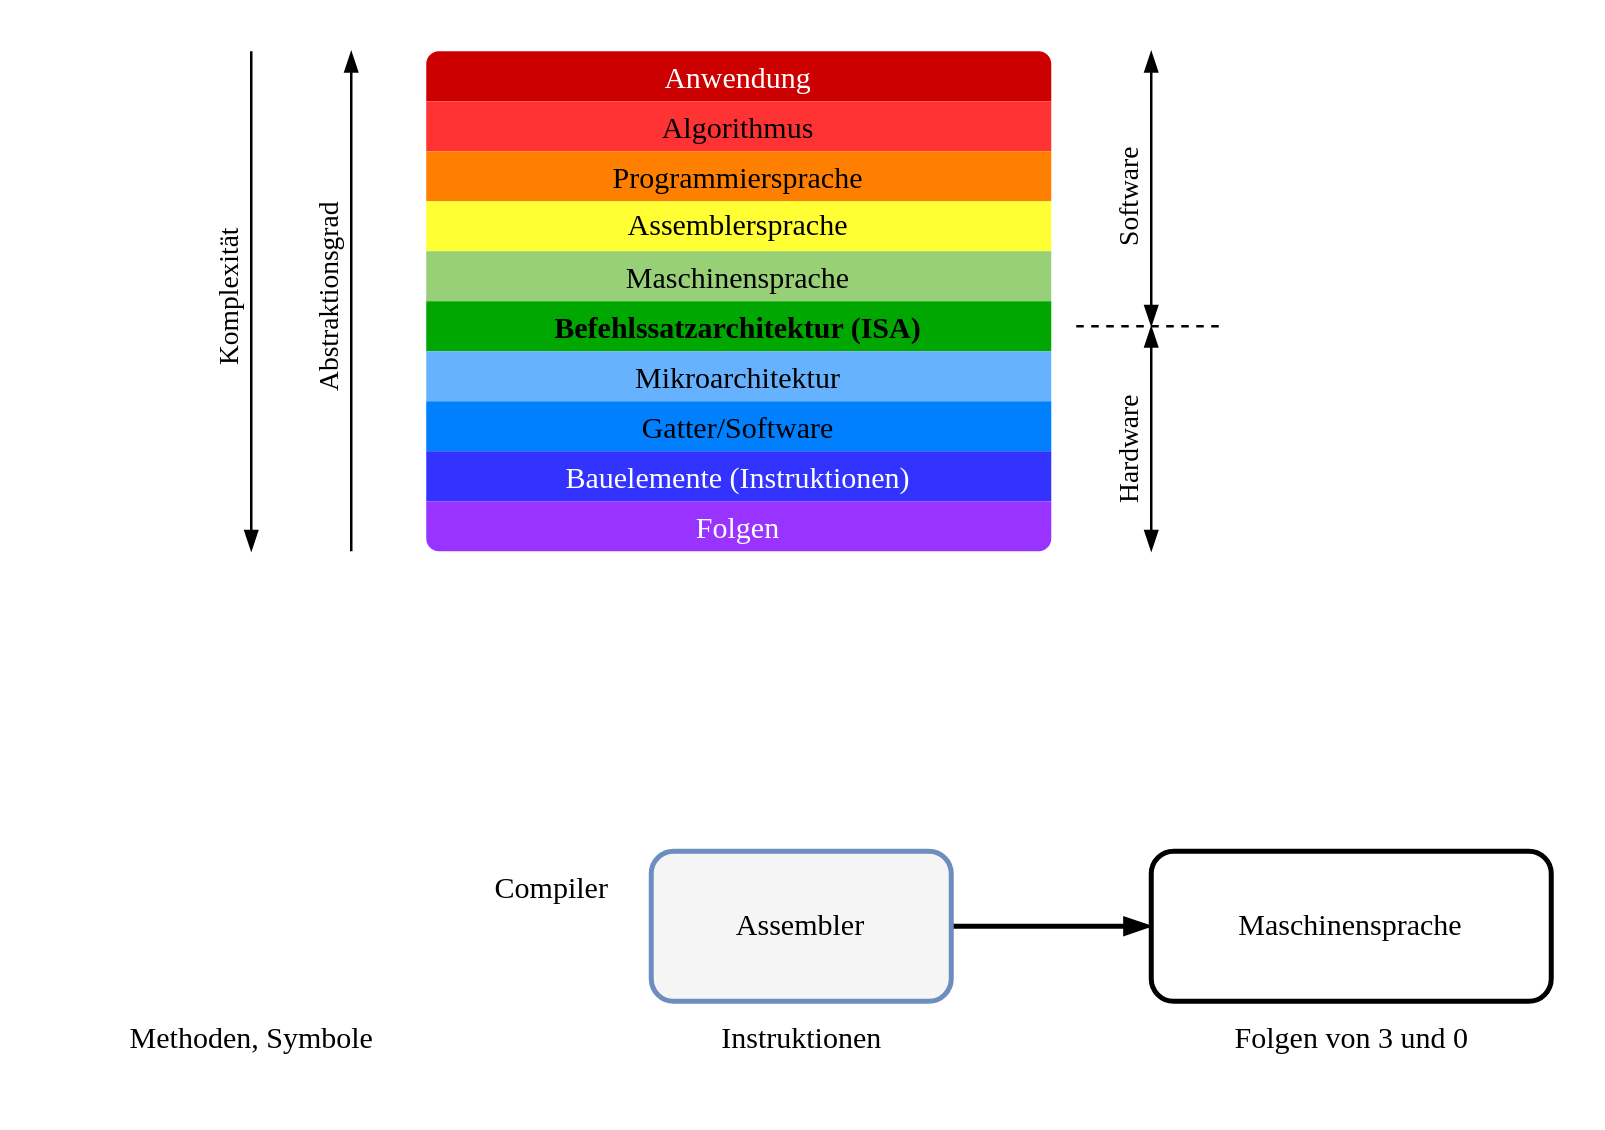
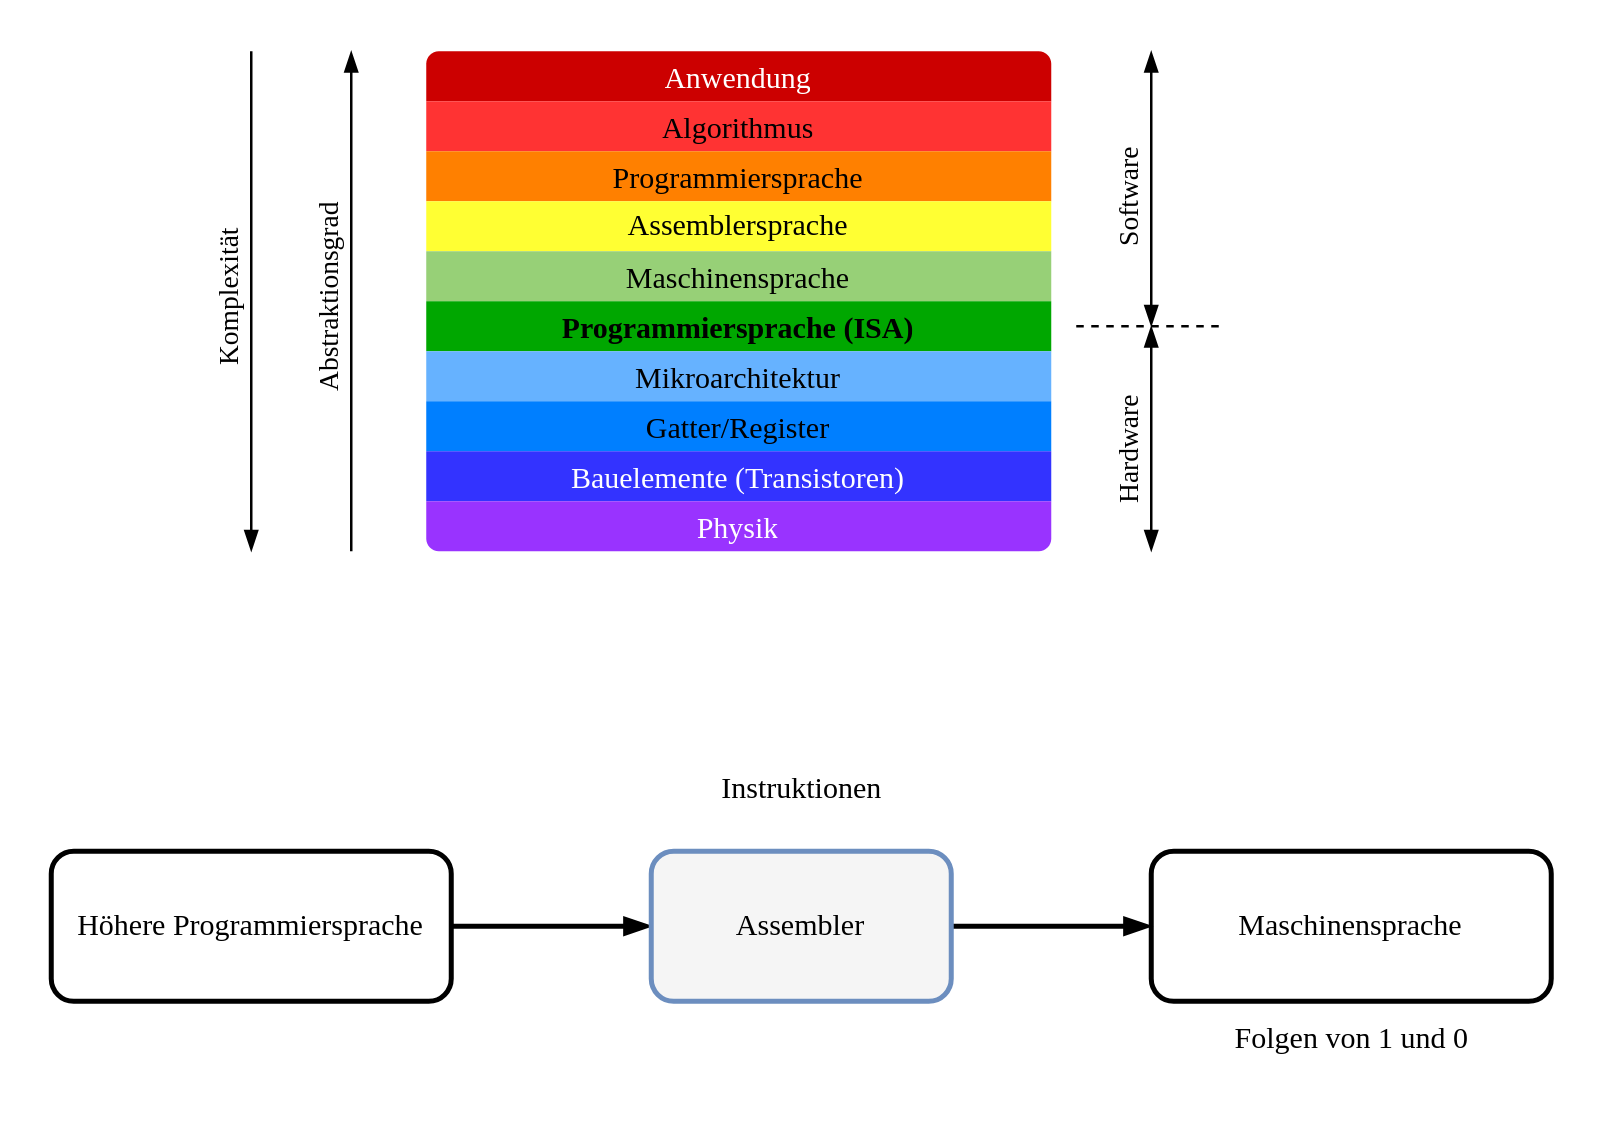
node "Befehlssatzarchitektur (ISA)": label "Befehlssatzarchitektur (ISA)" -> "Programmiersprache (ISA)"
node "Gatter/Software": label "Gatter/Software" -> "Gatter/Register"
node "Bauelemente (Instruktionen)": label "Bauelemente (Instruktionen)" -> "Bauelemente (Transistoren)"
node "Folgen": label "Folgen" -> "Physik"
node "Compiler": removed
node "Höhere Programmiersprache": added
edge "Höhere Programmiersprache" -> "Assembler": added
node "Methoden, Symbole": removed
node "Instruktionen": moved (801, 1039) -> (801, 789)
node "Folgen von 3 und 0": label "Folgen von 3 und 0" -> "Folgen von 1 und 0"
